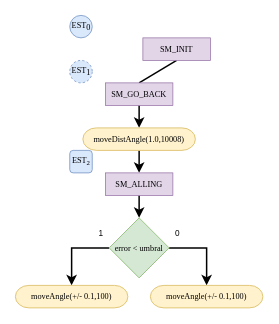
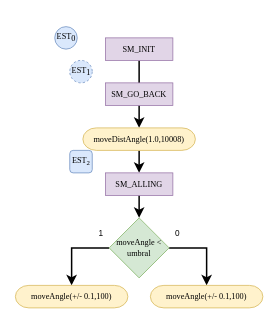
node "EST0": moved (81, 27) -> (66, 38)
node "SM_INIT": moved (177, 49) -> (139, 49)
node "error < umbral": label "error < umbral" -> "moveAngle < umbral"
